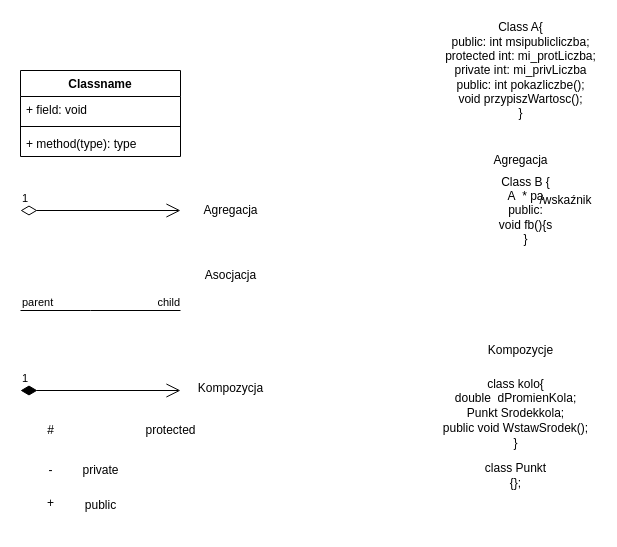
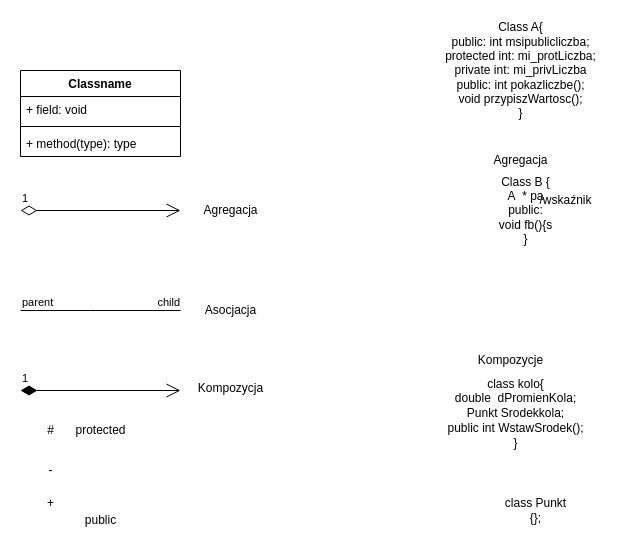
node "Asocjacja": moved (231, 276) -> (231, 311)
node "Kompozycje": moved (521, 351) -> (511, 361)
node "protected": moved (171, 431) -> (101, 431)
node "public void WstawSrodek(); }": label "public void WstawSrodek(); }" -> "public int WstawSrodek(); }"
node "private": removed
node "class Punkt {};": moved (516, 476) -> (536, 511)
node "public": moved (101, 506) -> (101, 521)
